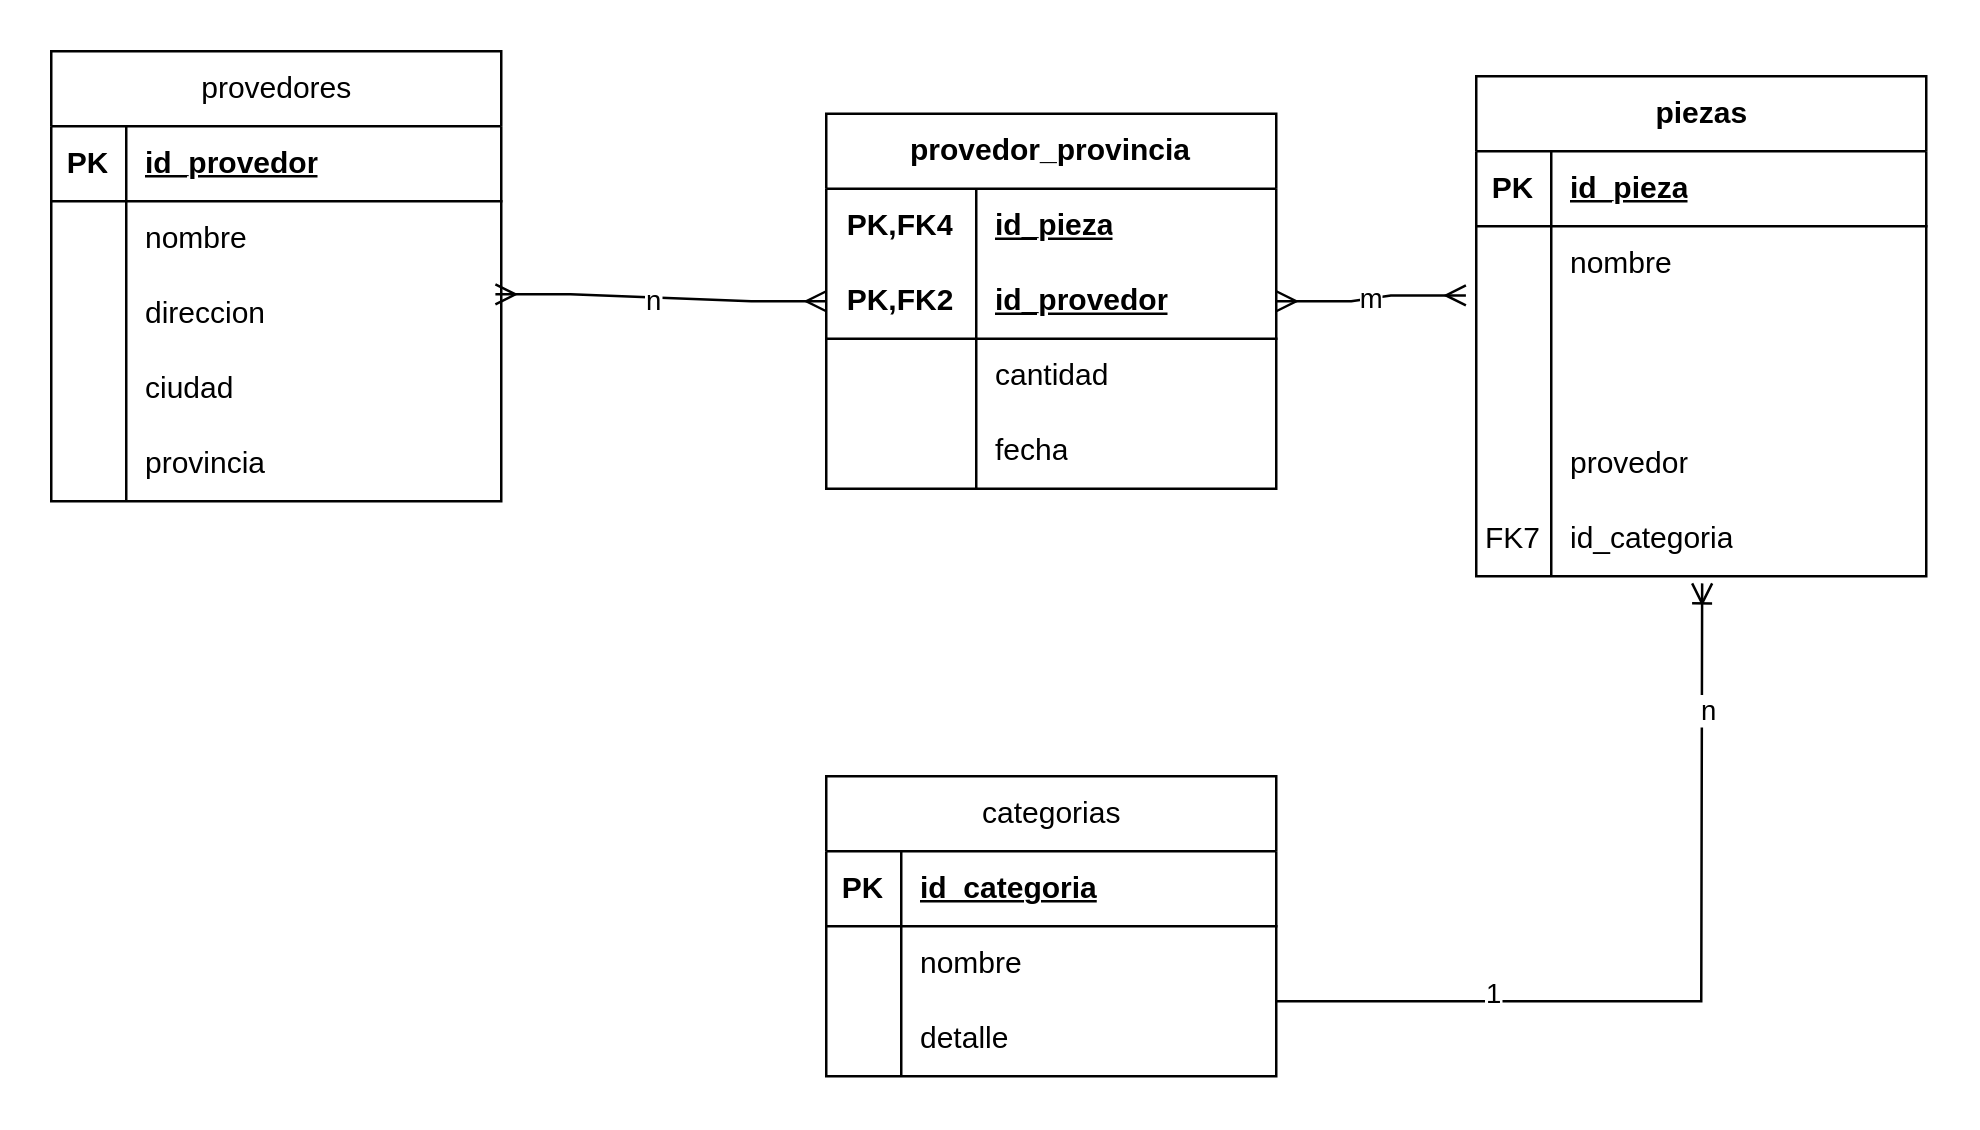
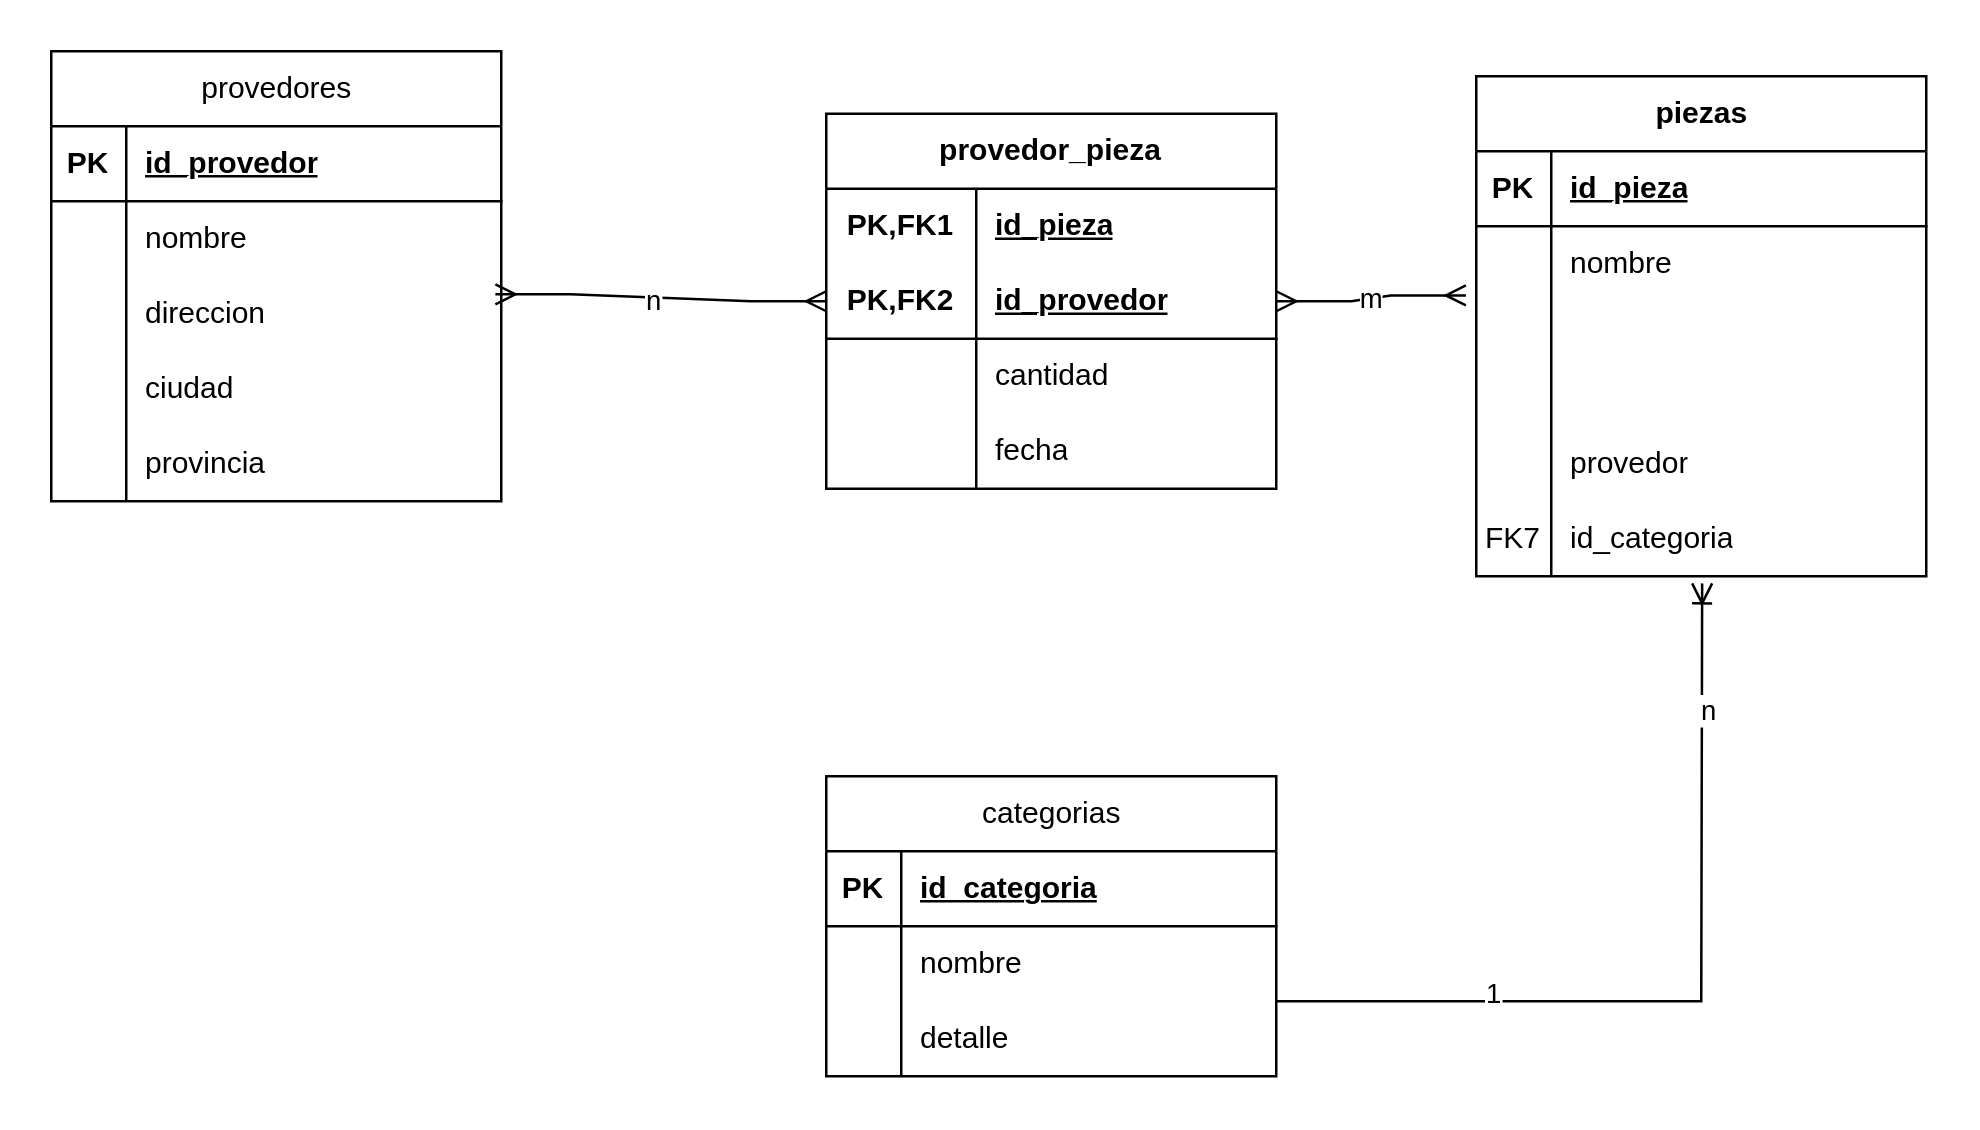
node "provedor_provincia": label "provedor_provincia" -> "provedor_pieza"
node "PK,FK4": label "PK,FK4" -> "PK,FK1"
